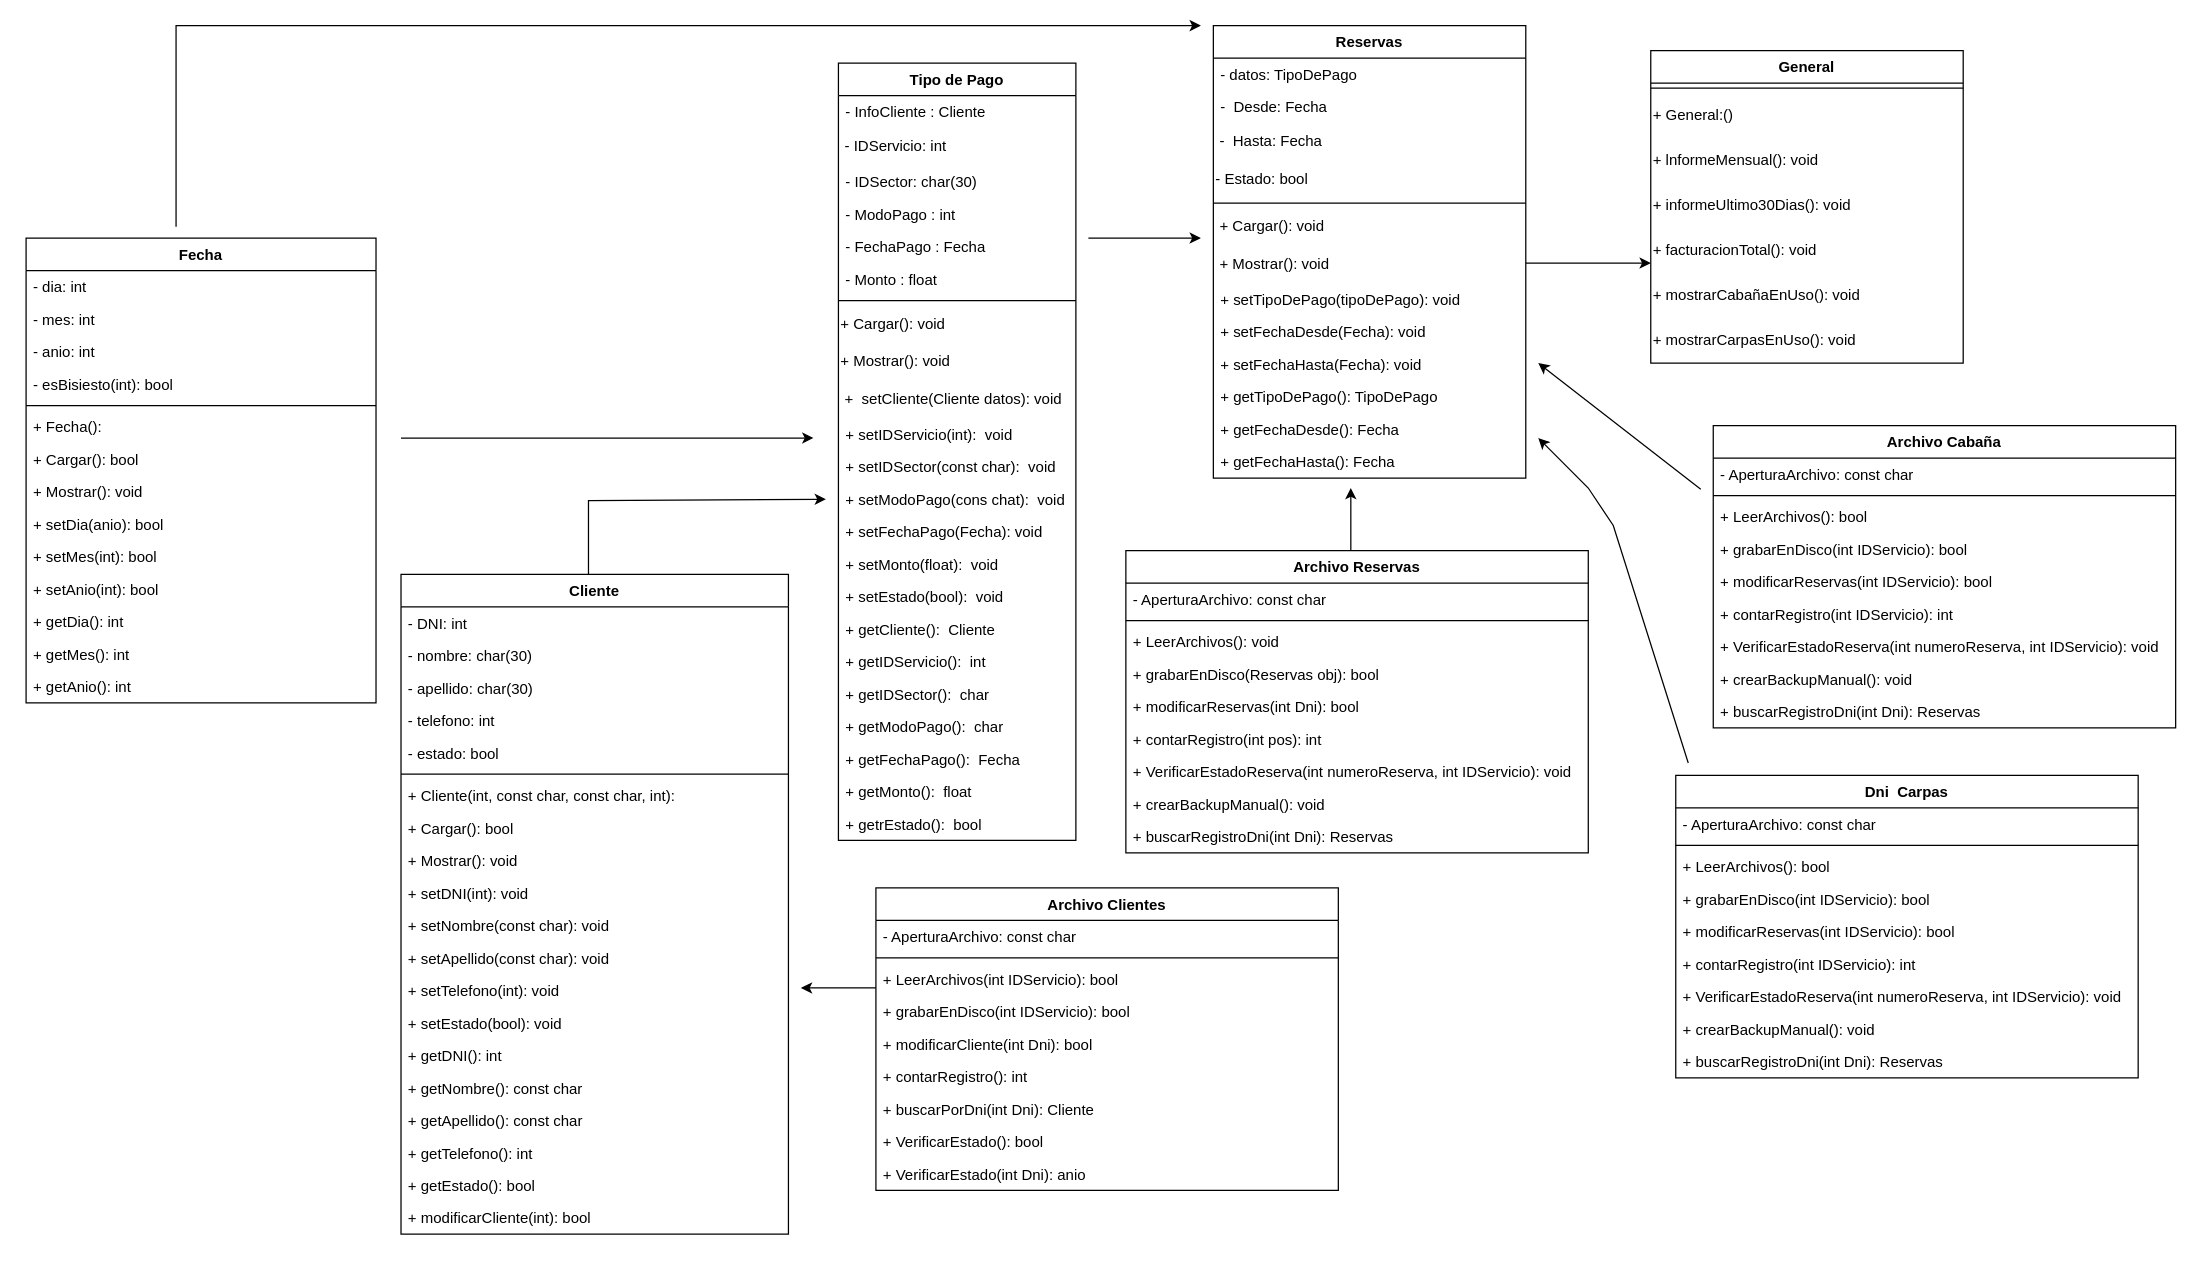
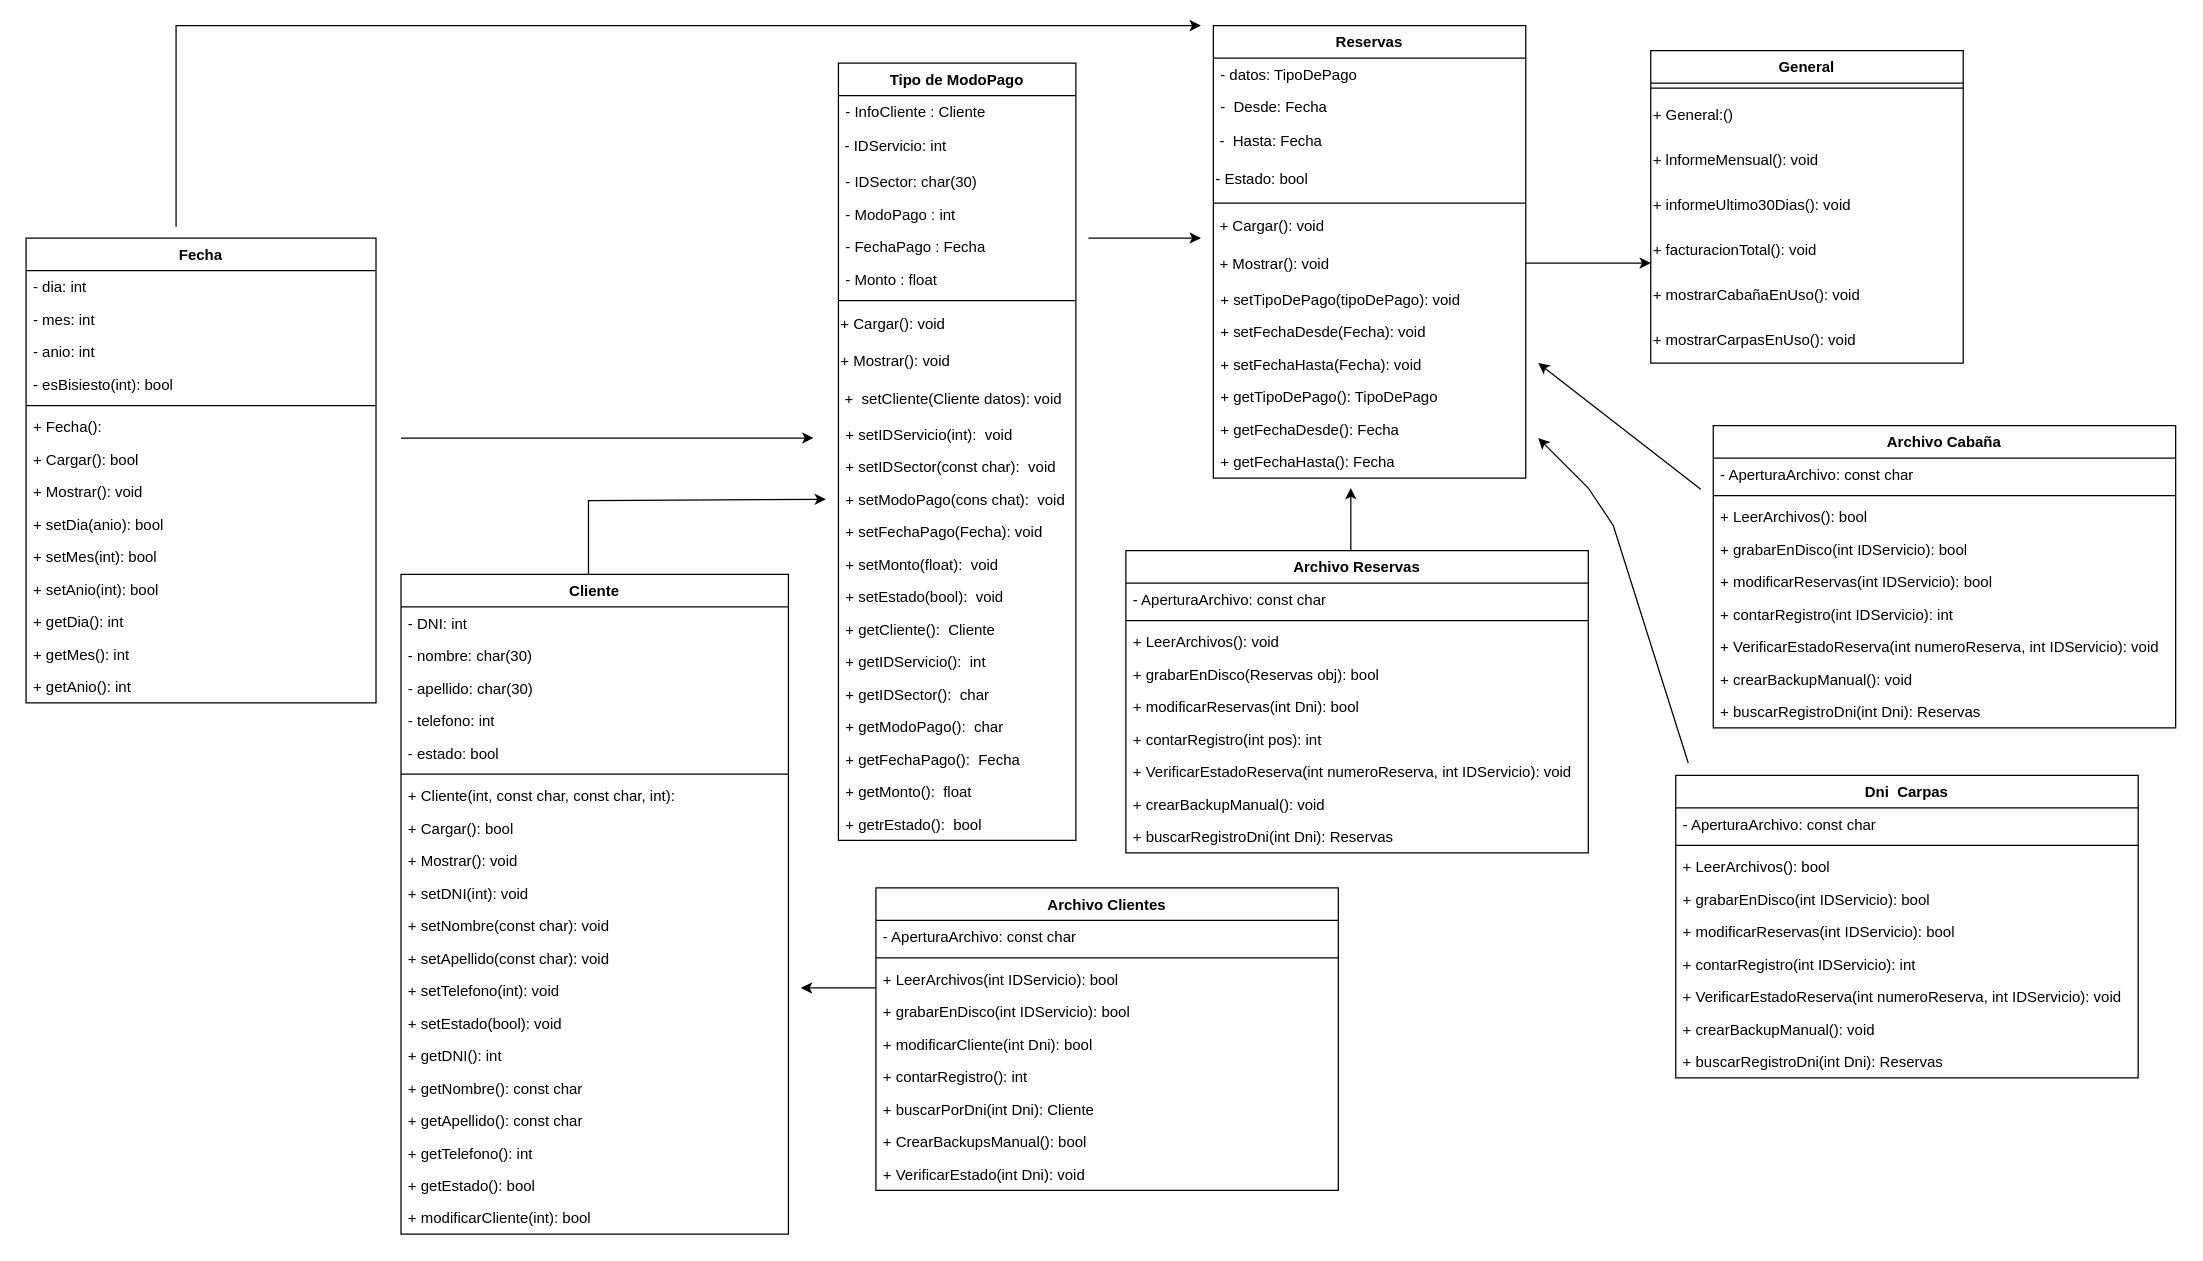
node "Tipo de Pago": label "Tipo de Pago" -> "Tipo de ModoPago"
node "+ VerificarEstado(): bool": label "+ VerificarEstado(): bool" -> "+ CrearBackupsManual(): bool"
node "+ VerificarEstado(int Dni): anio": label "+ VerificarEstado(int Dni): anio" -> "+ VerificarEstado(int Dni): void"
